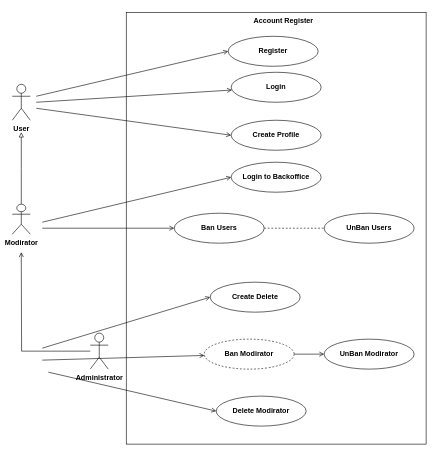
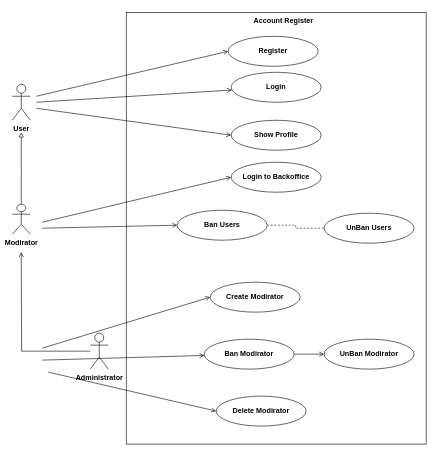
node "Create Profile": label "Create Profile" -> "Show Profile"
node "Ban Users": moved (219, 228) -> (222, 225)
node "Create Delete": label "Create Delete" -> "Create Modirator"
node "Ban Modirator": style dashed -> solid
